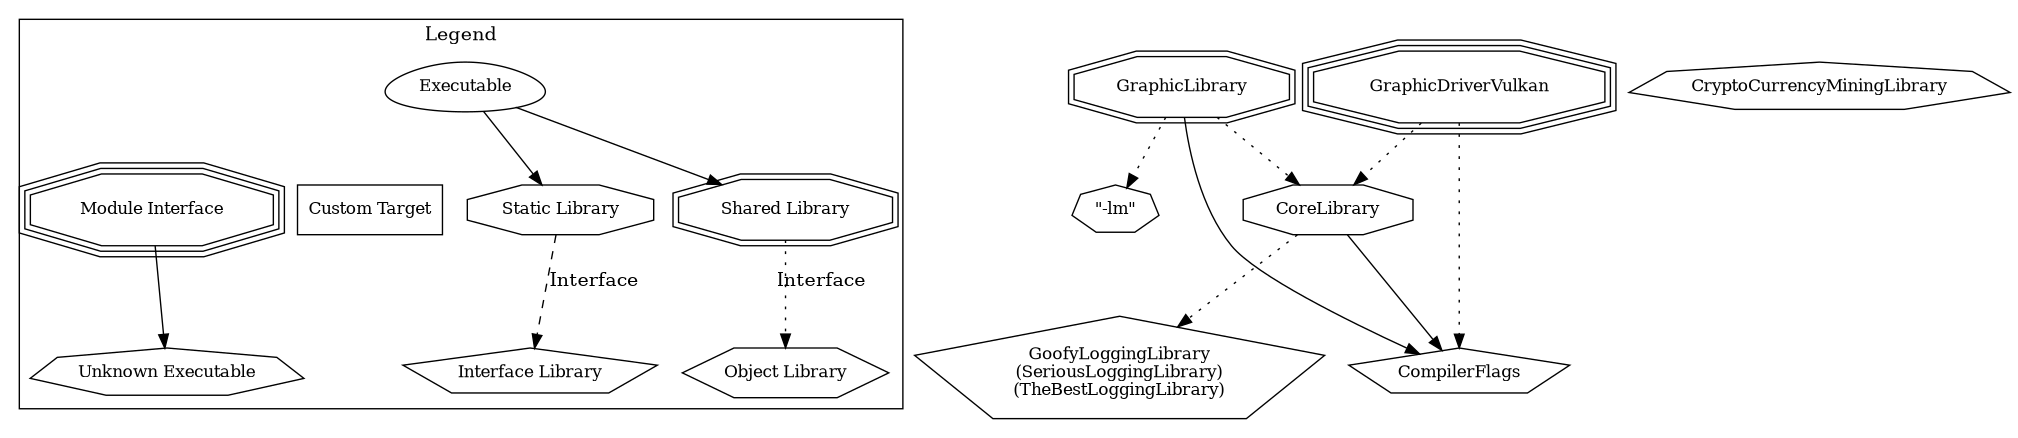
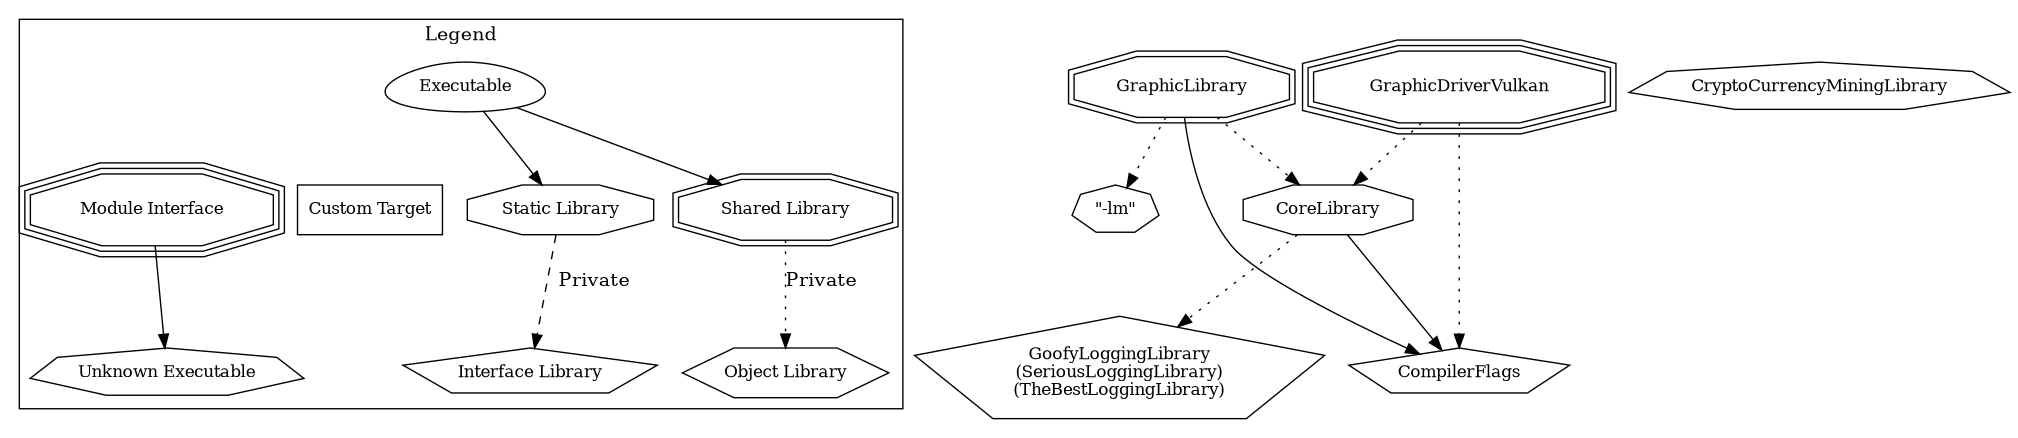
edge "Static Library" -> "Interface Library": label "Interface" -> "Private"
edge "Shared Library" -> "Object Library": label "Interface" -> "Private"
